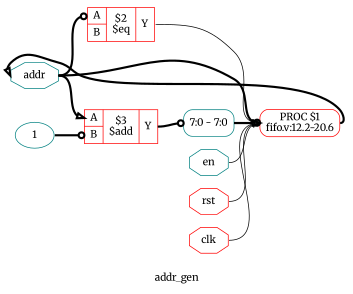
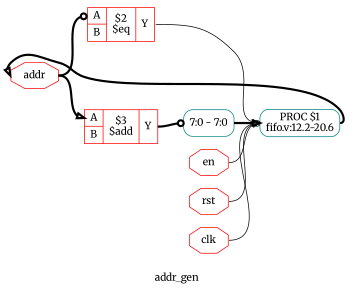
edge "addr" -> "PROC $1 fifo.v:12.2-20.6": removed
node "addr": color teal -> red
node "PROC $1 fifo.v:12.2-20.6": color red -> teal
node "1": removed
node "en": color teal -> red
